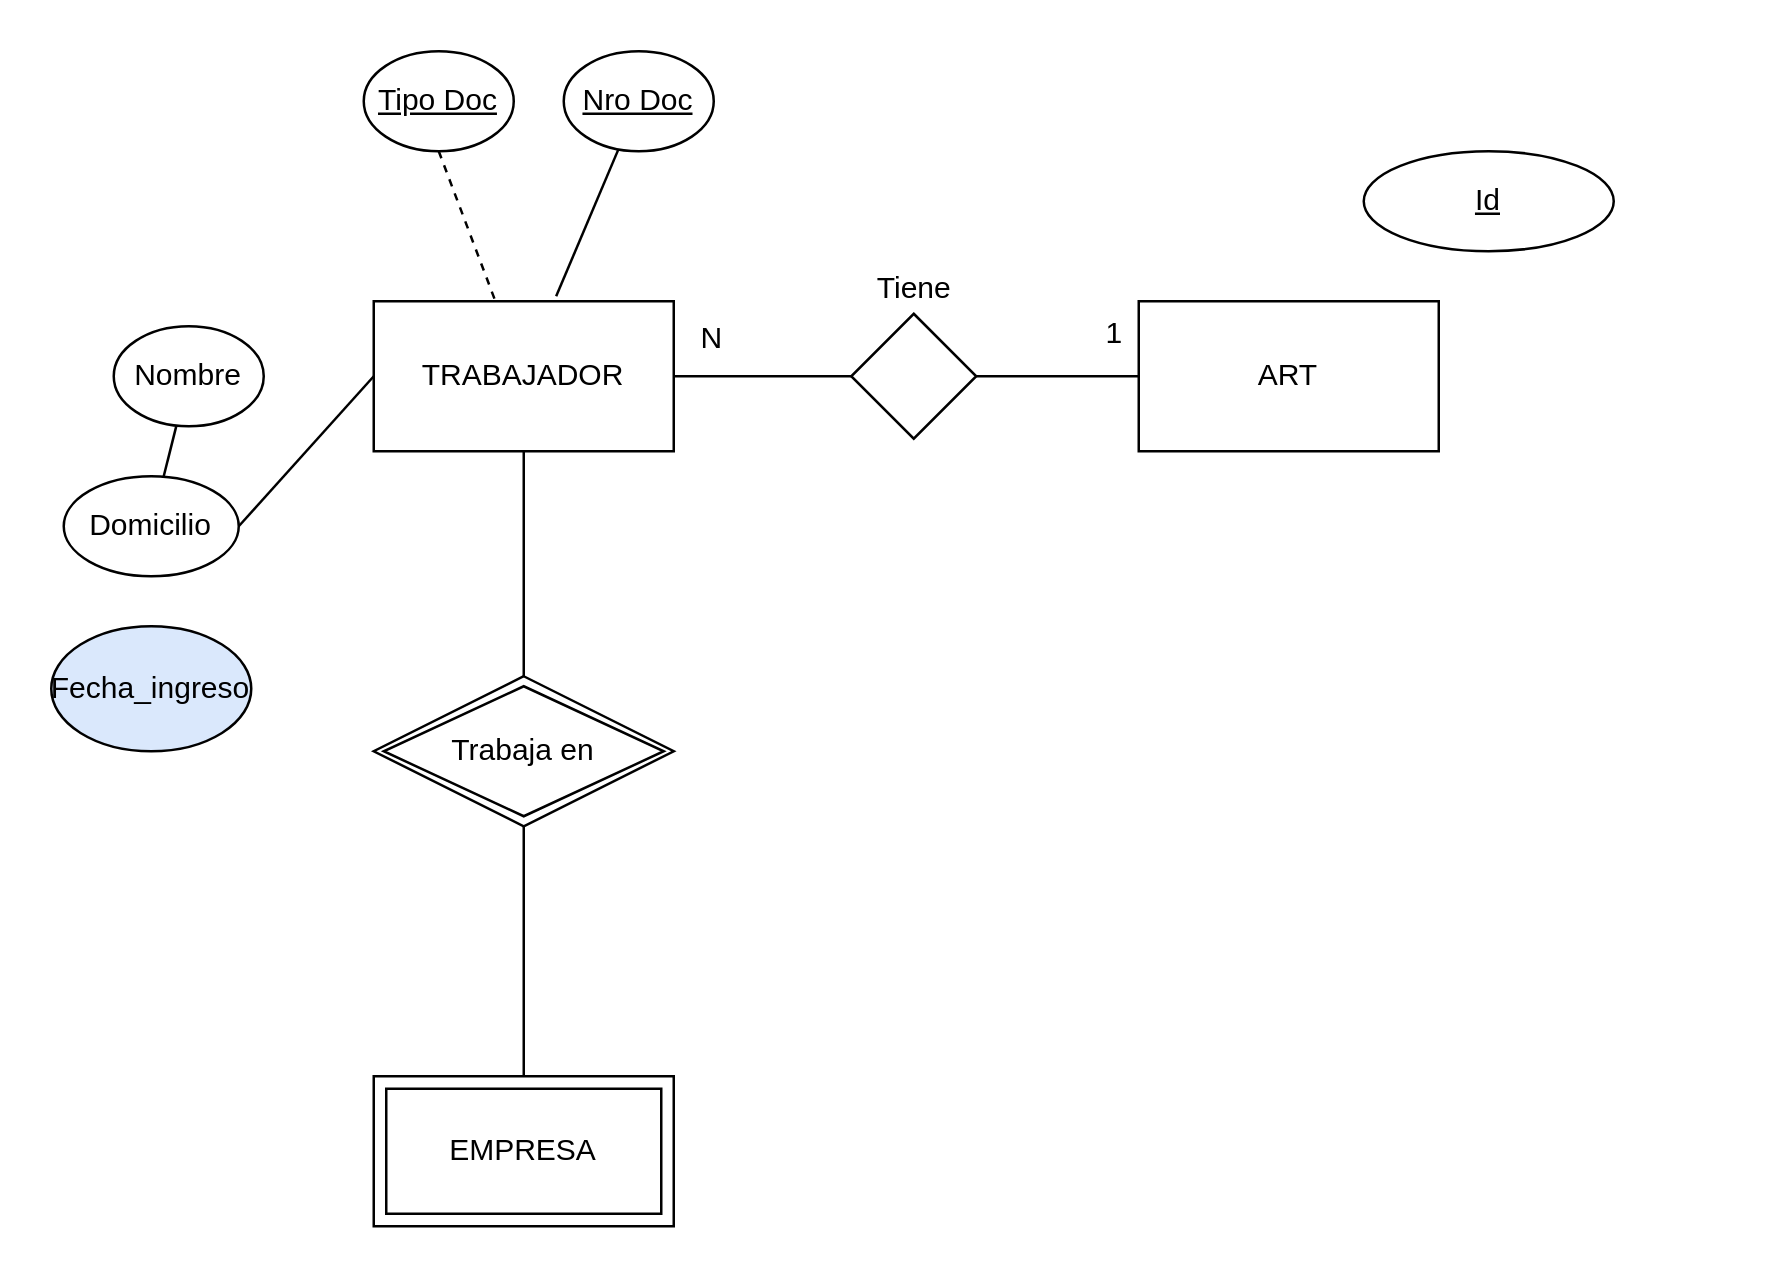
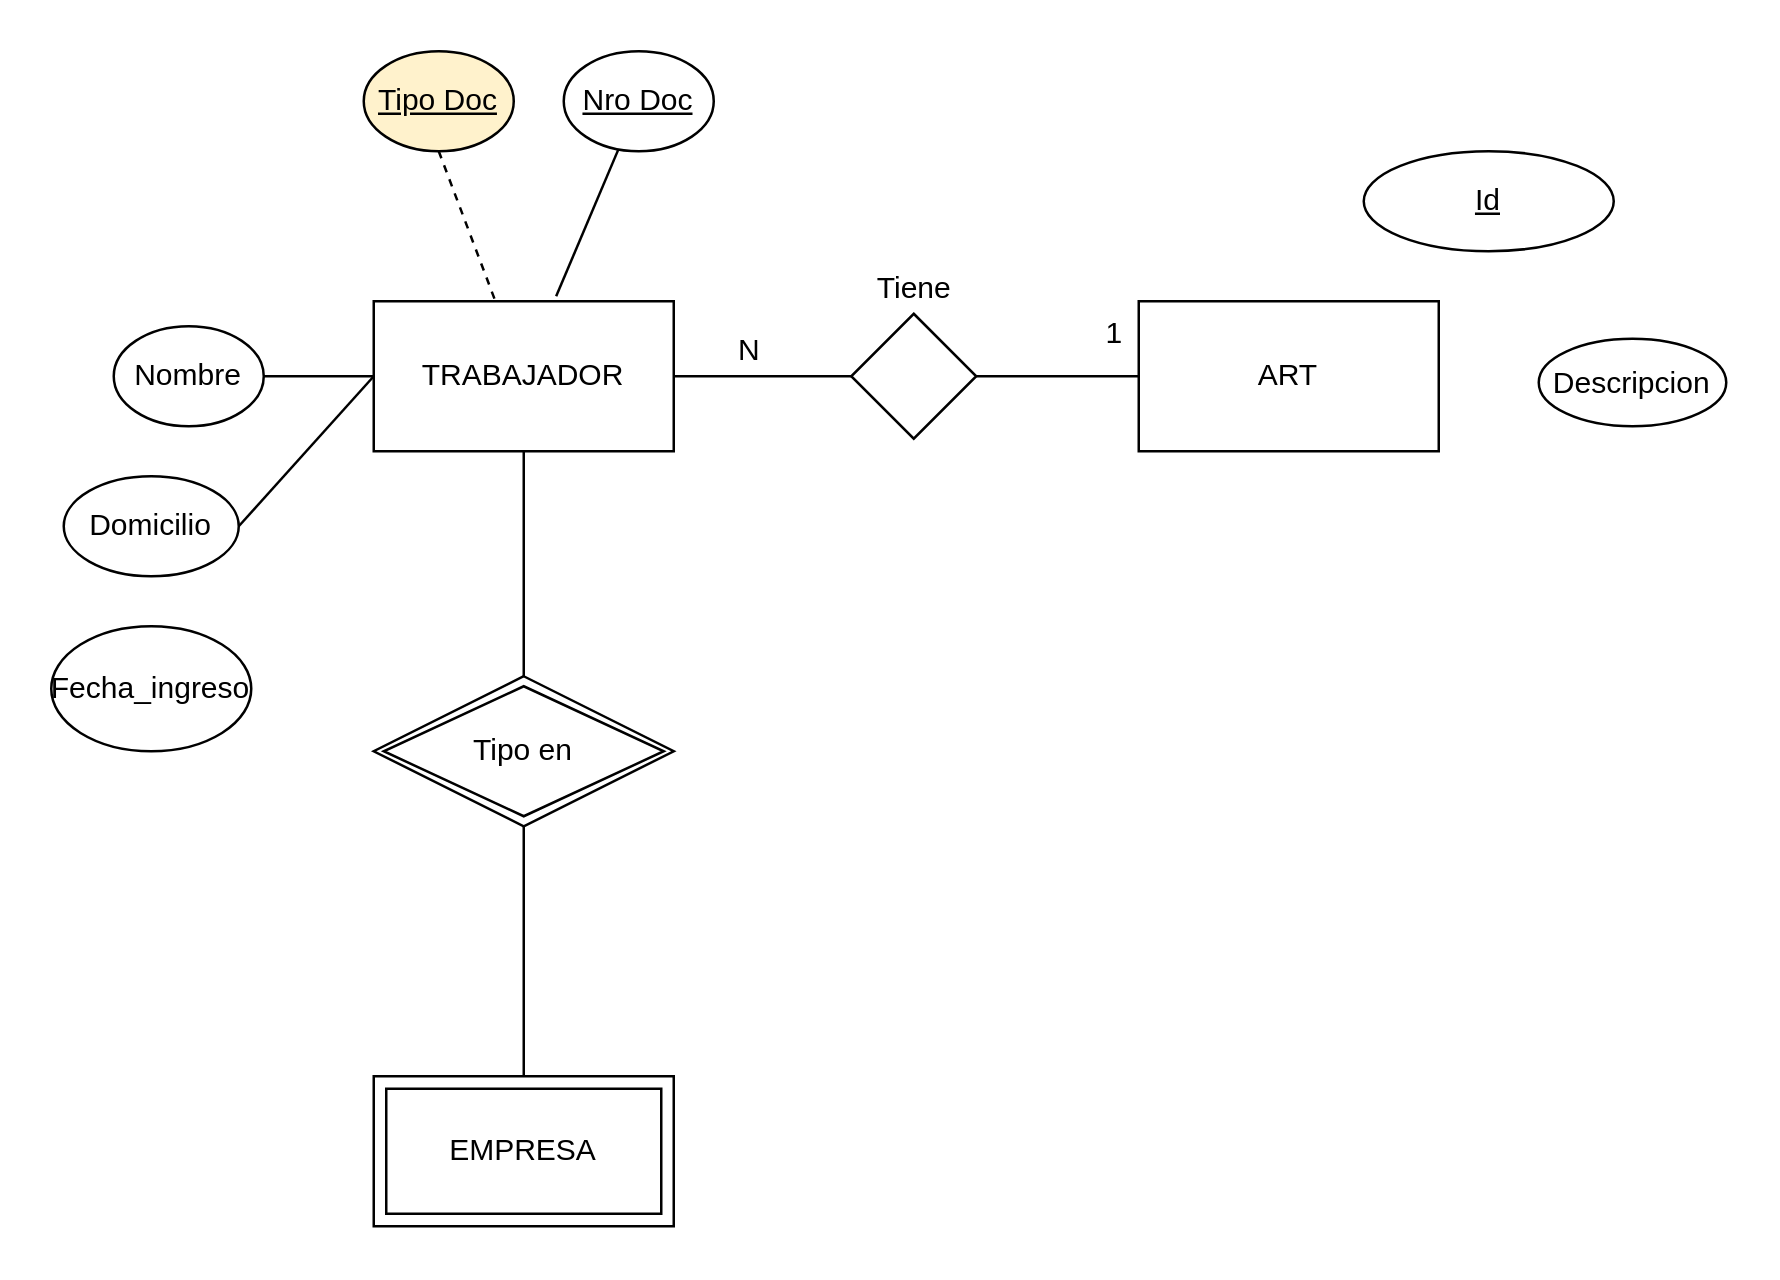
node "Tipo Doc": fillcolor #ffffff -> #fff2cc
node "N": moved (711, 339) -> (749, 351)
node "Descripcion": added
edge "Nombre" -- "Domicilio": now "Nombre" -- "TRABAJADOR"
node "Fecha_ingreso": fillcolor #dae8fc -> #ffffff
node "Trabaja en": label "Trabaja en" -> "Tipo en"
